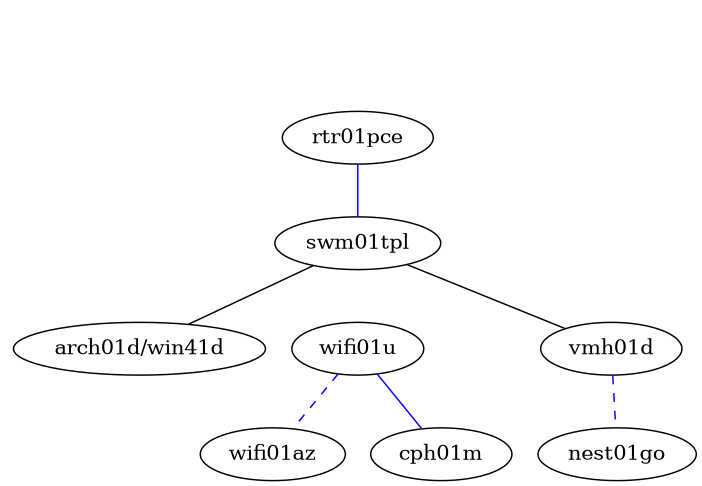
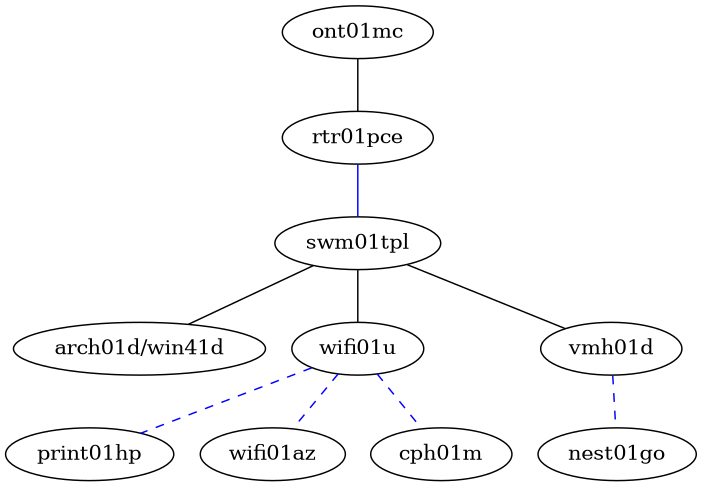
node "ont01mc": added
edge "swm01tpl" -- "wifi01u": added
edge "wifi01u" -- "cph01m": style solid -> dashed
node "print01hp": added
